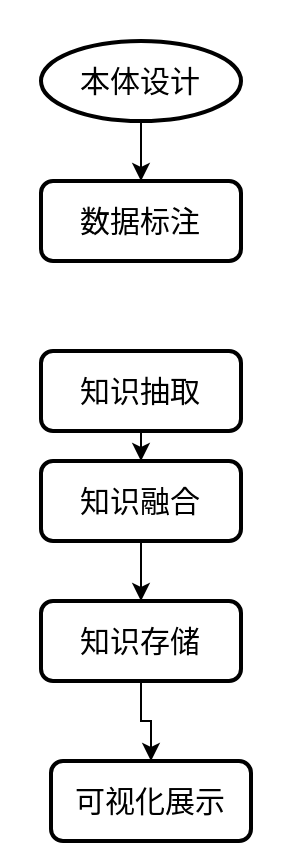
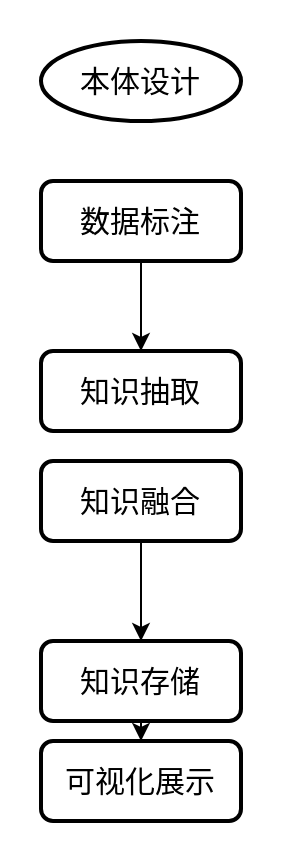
edge "本体设计" -> "数据标注": removed
edge "数据标注" -> "知识抽取": added
edge "知识抽取" -> "知识融合": removed
node "知识存储": moved (141, 641) -> (141, 681)
node "可视化展示": moved (151, 801) -> (141, 781)
